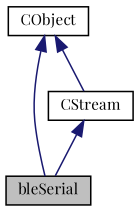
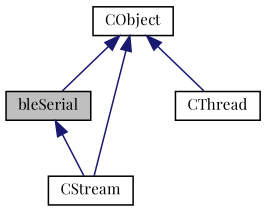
node "CThread": added
edge "bleSerial" -> "CStream": reversed
